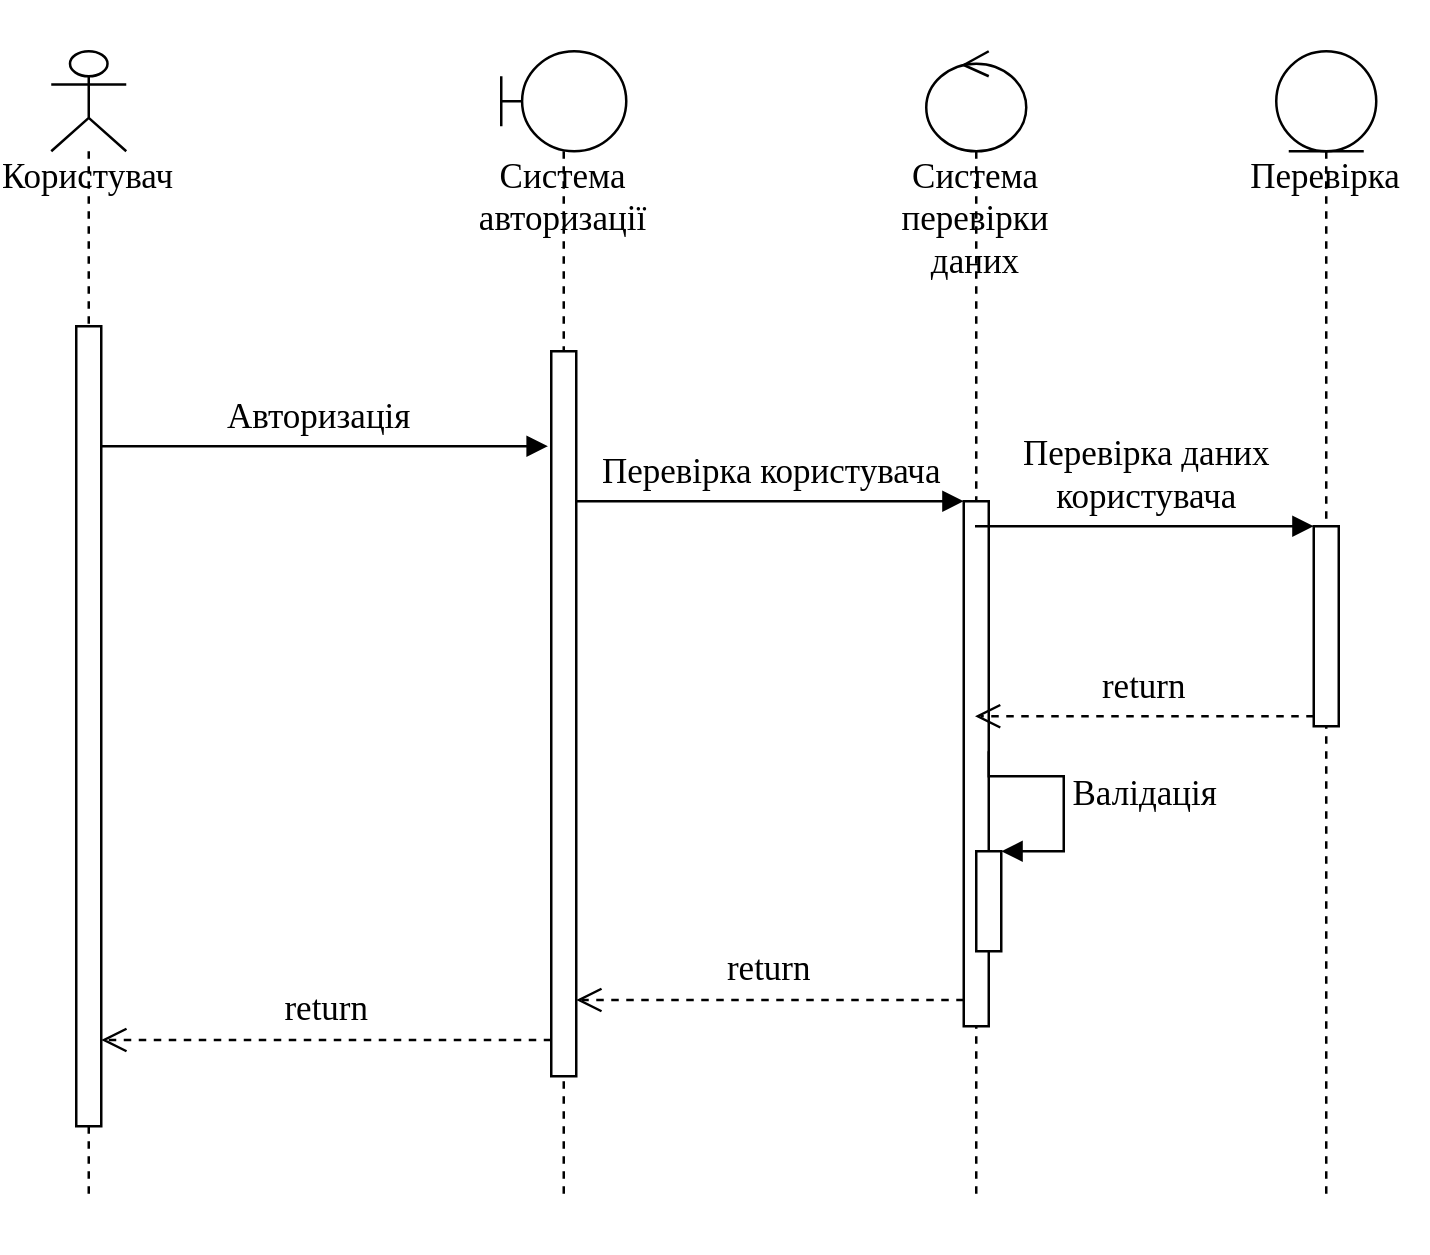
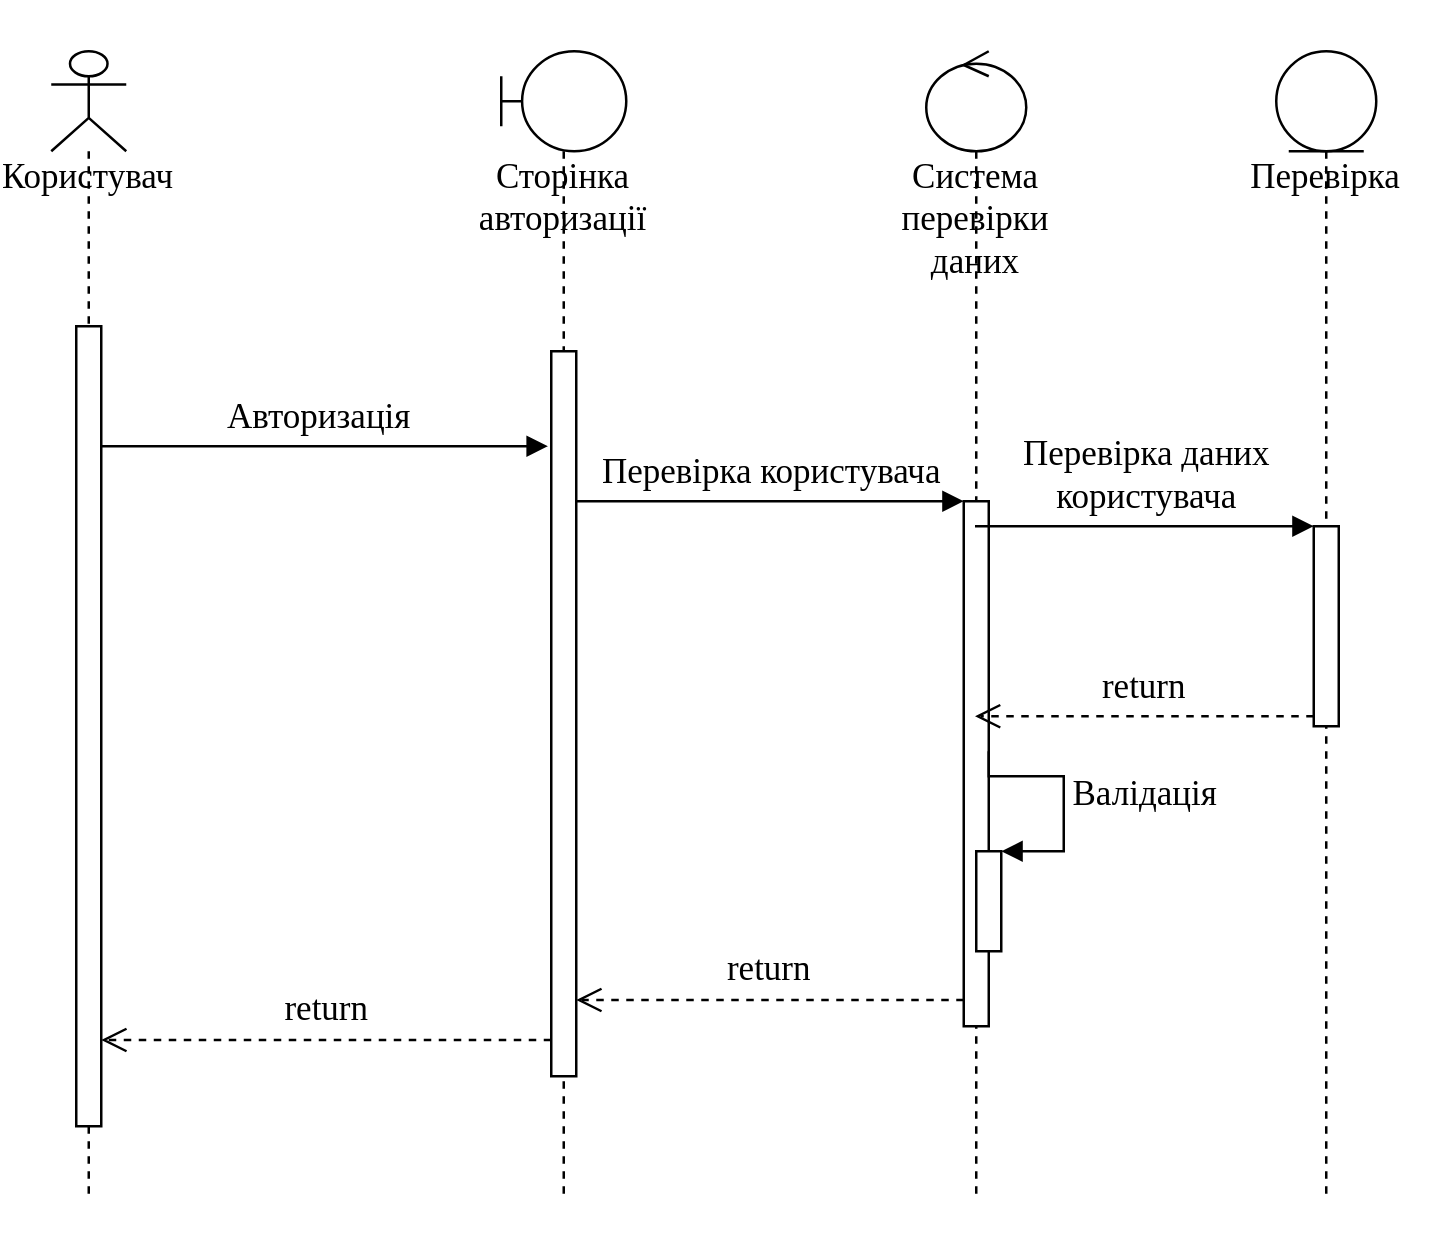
node "Система авторизації": label "Система авторизації" -> "Сторінка авторизації"
